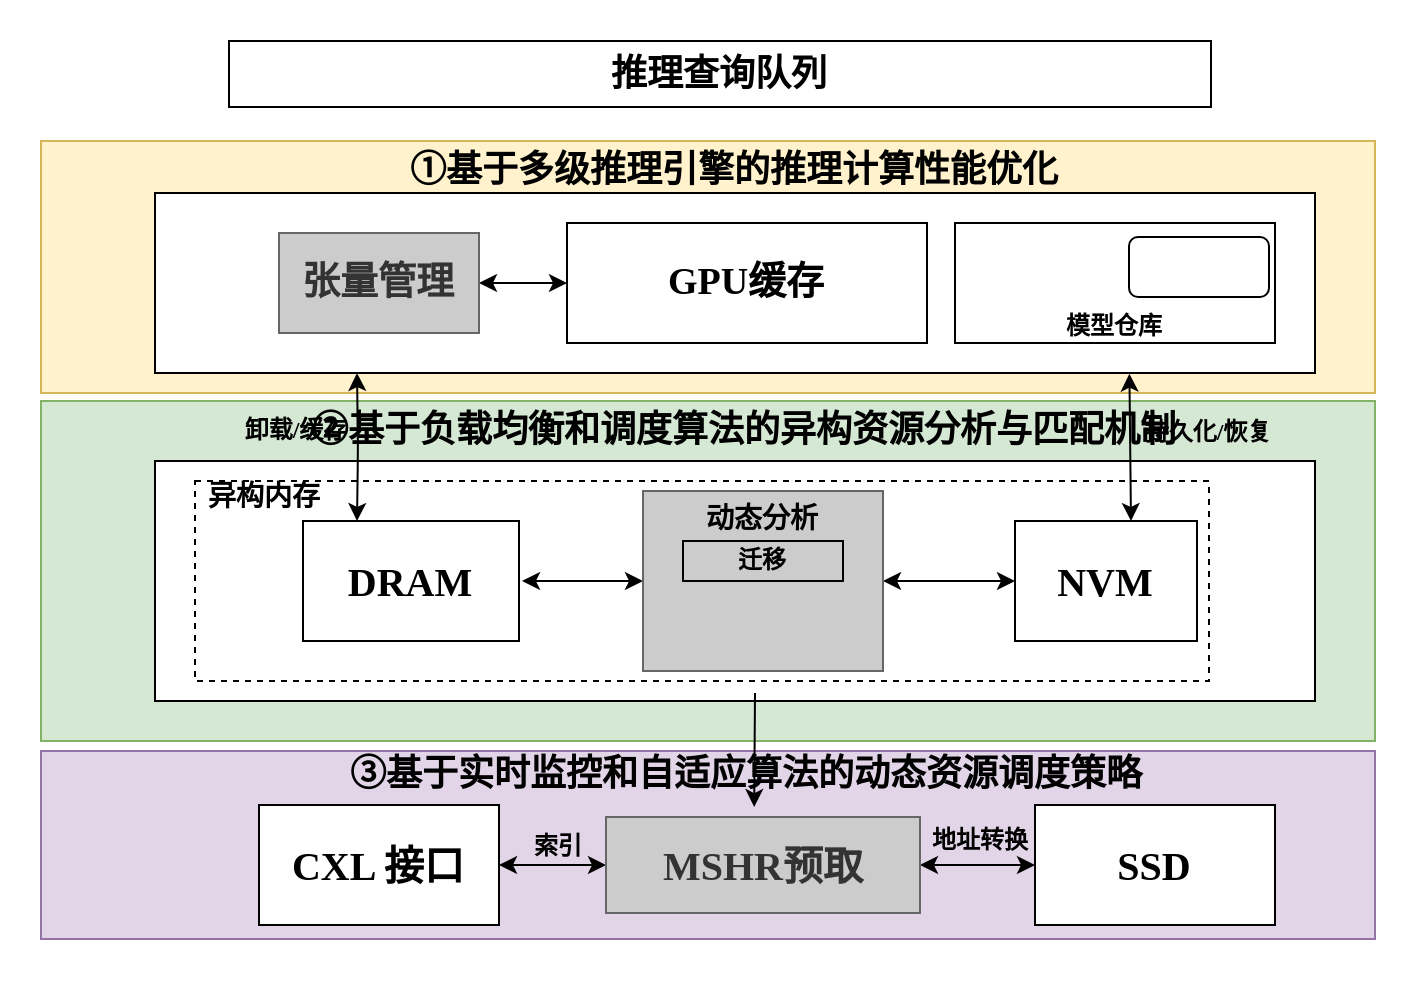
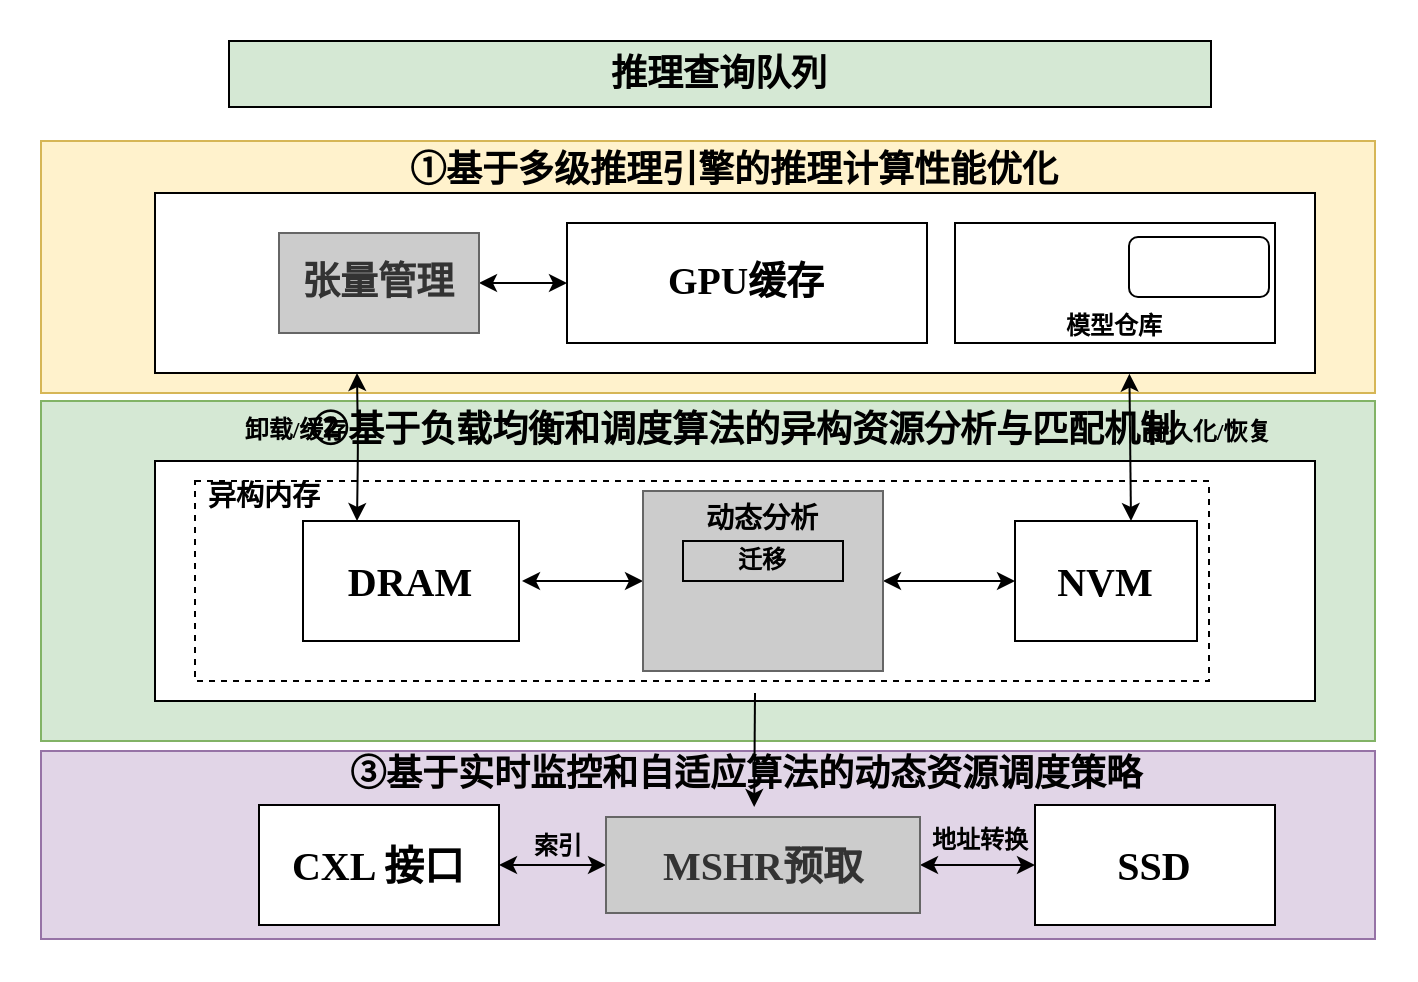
node "推理查询队列": fillcolor #ffffff -> #d5e8d4
